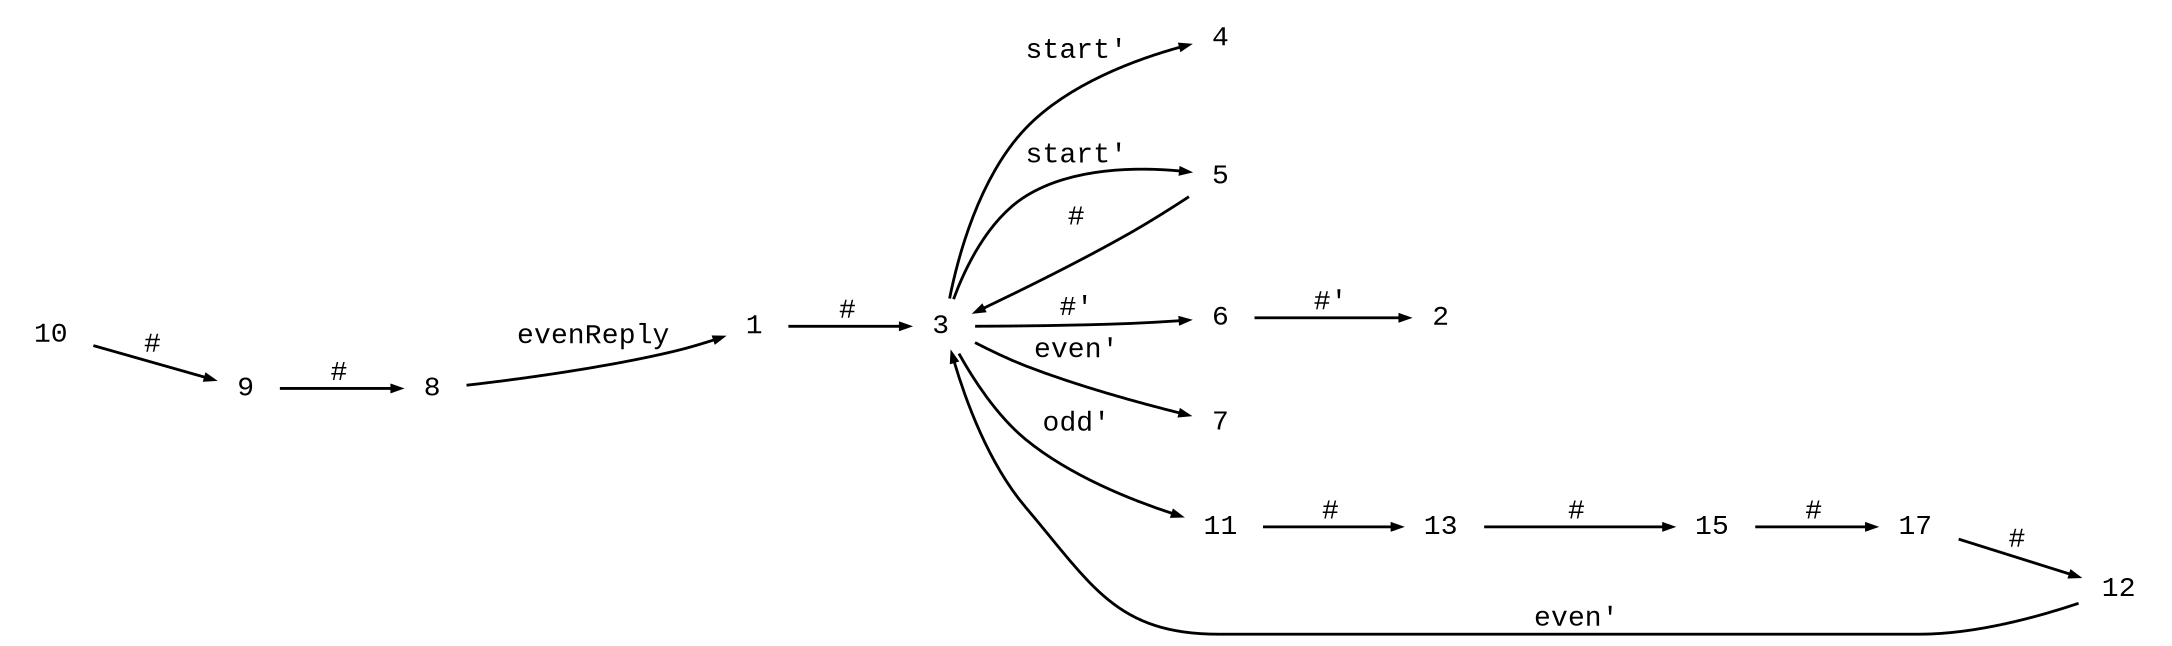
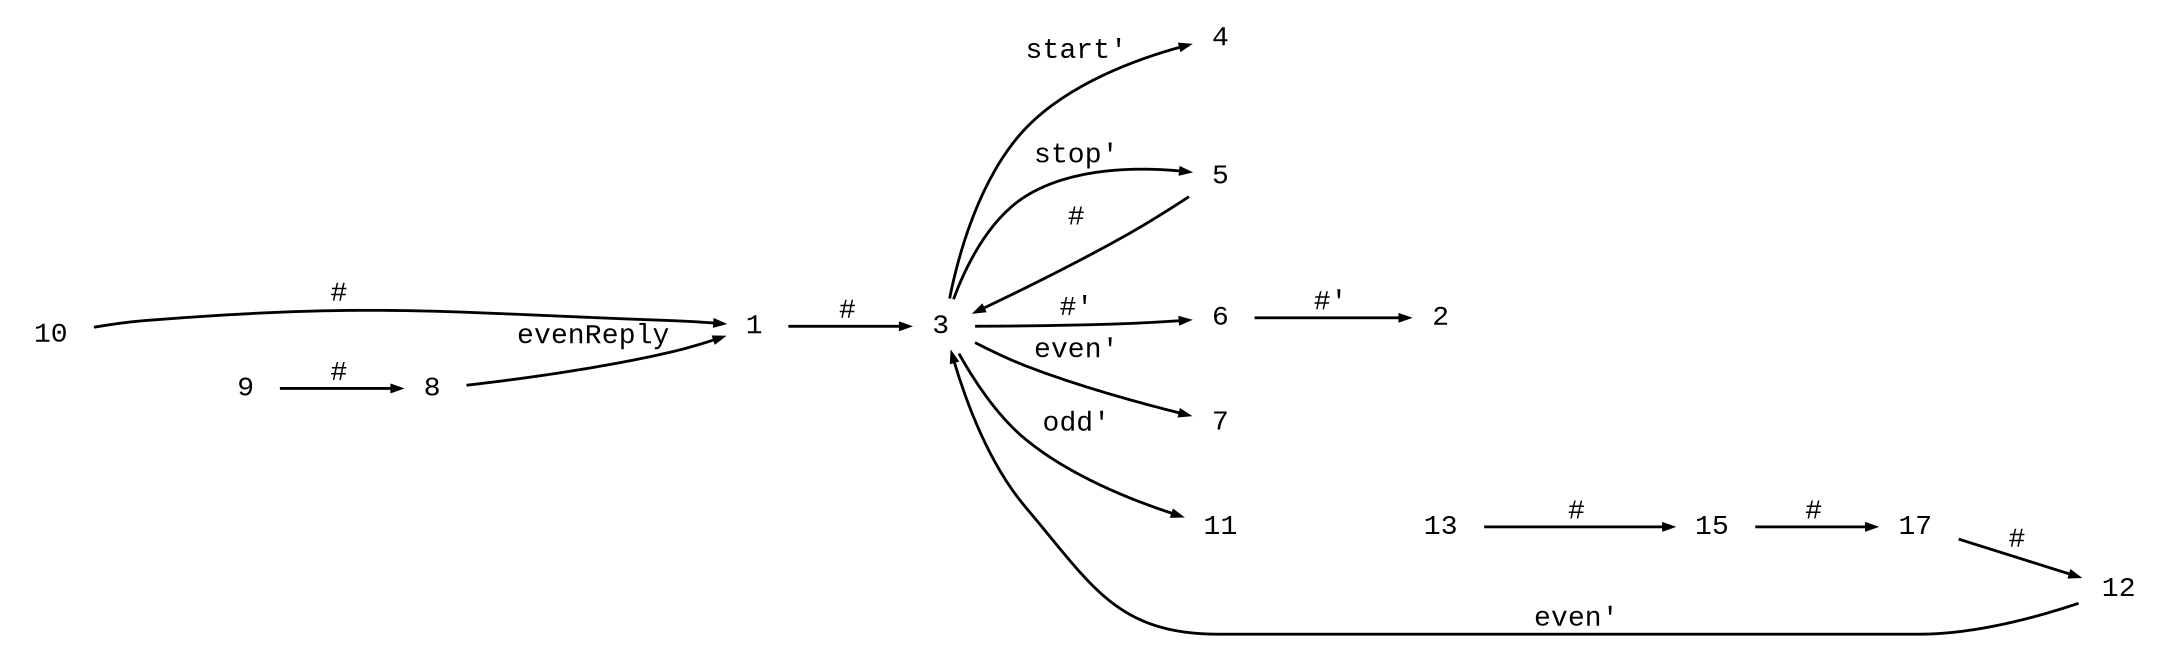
edge "3" -> "5": label "start'" -> "stop'"
edge "10" -> "9": now "10" -> "1"
edge "11" -> "13": removed, label "#"
